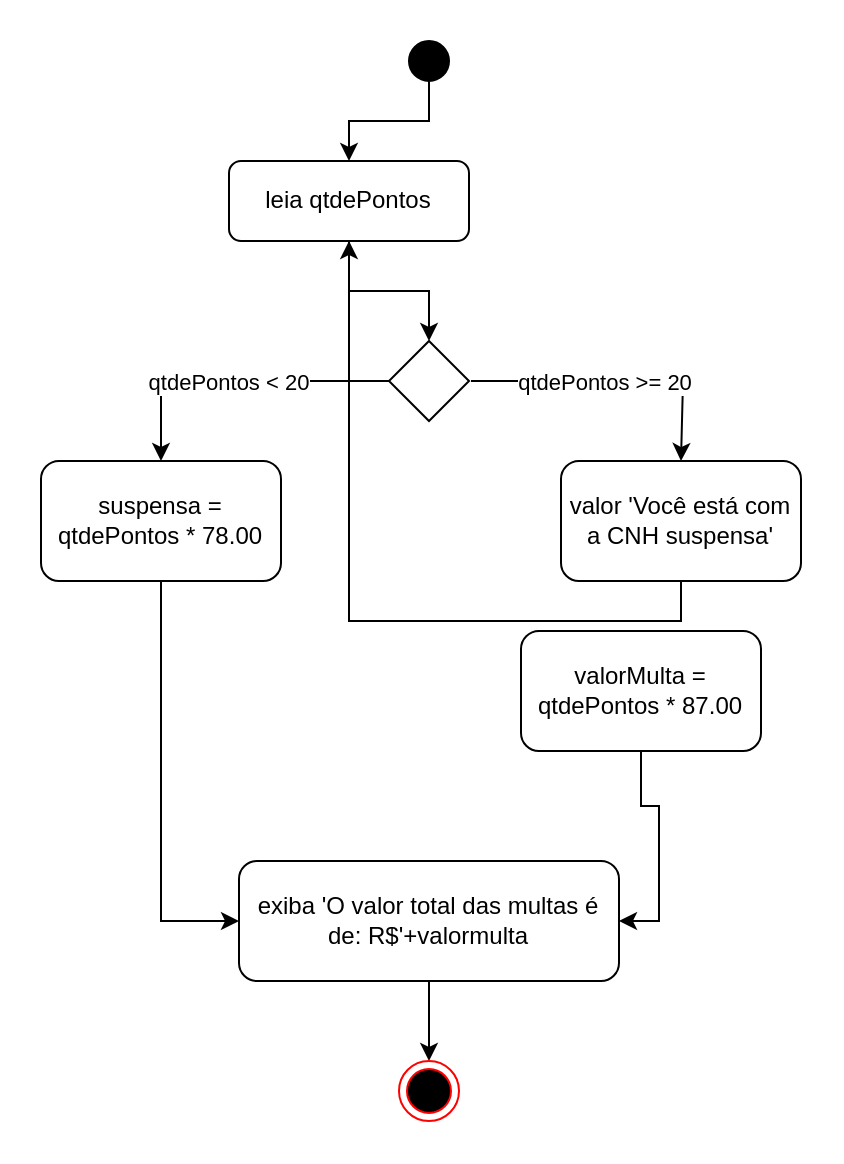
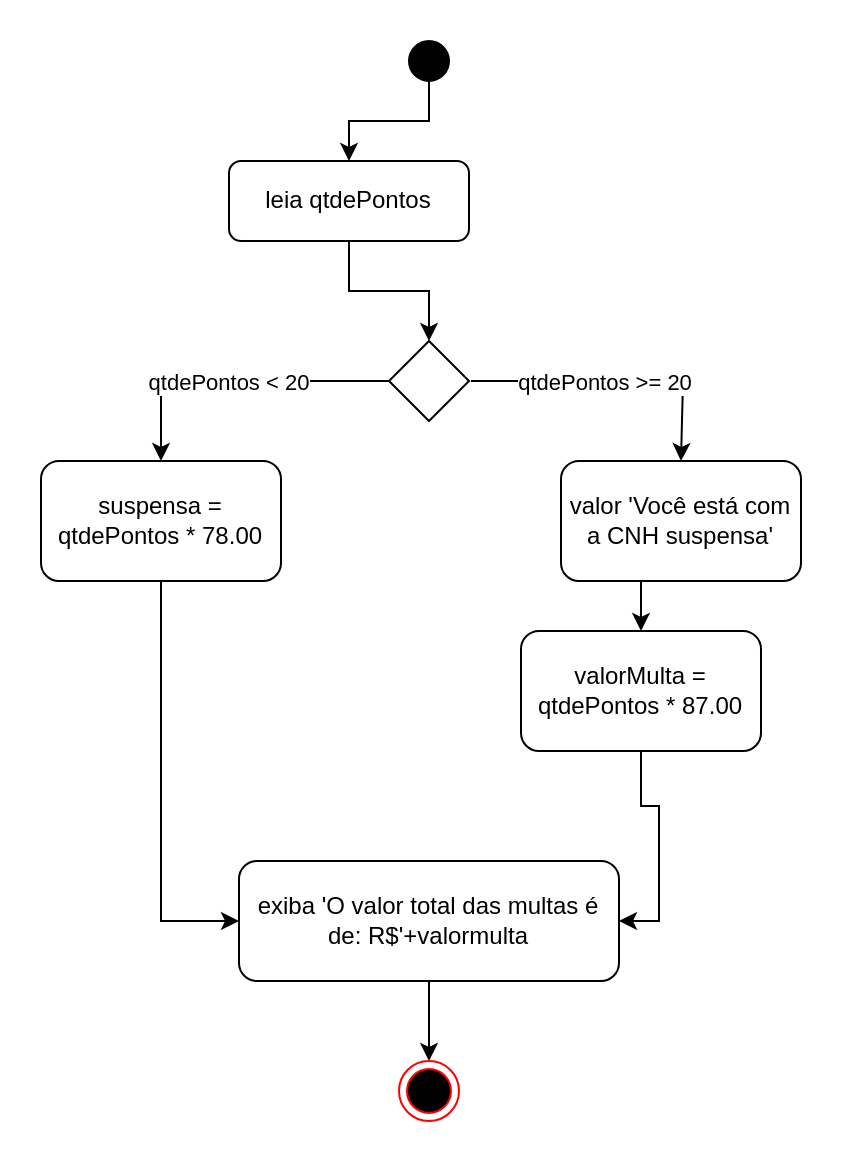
edge "valor 'Você está com a CNH suspensa'" -> "leia qtdePontos": now "valor 'Você está com a CNH suspensa'" -> "valorMulta = qtdePontos * 87.00"
